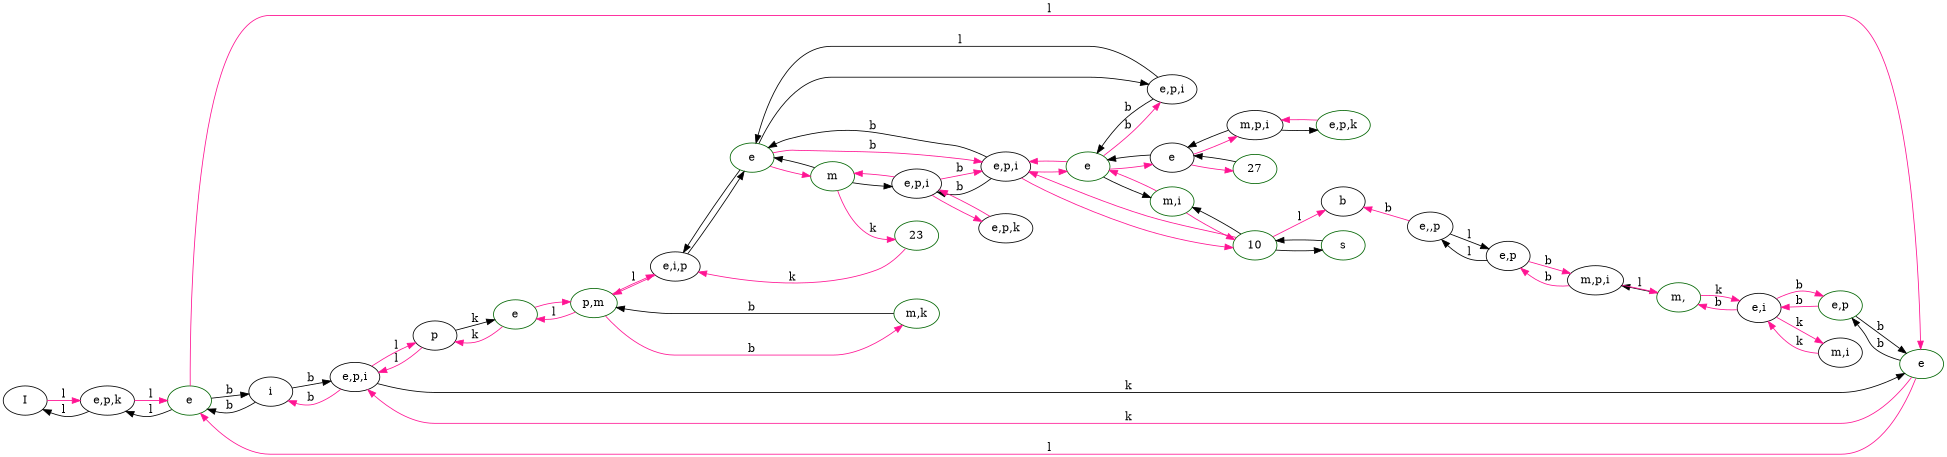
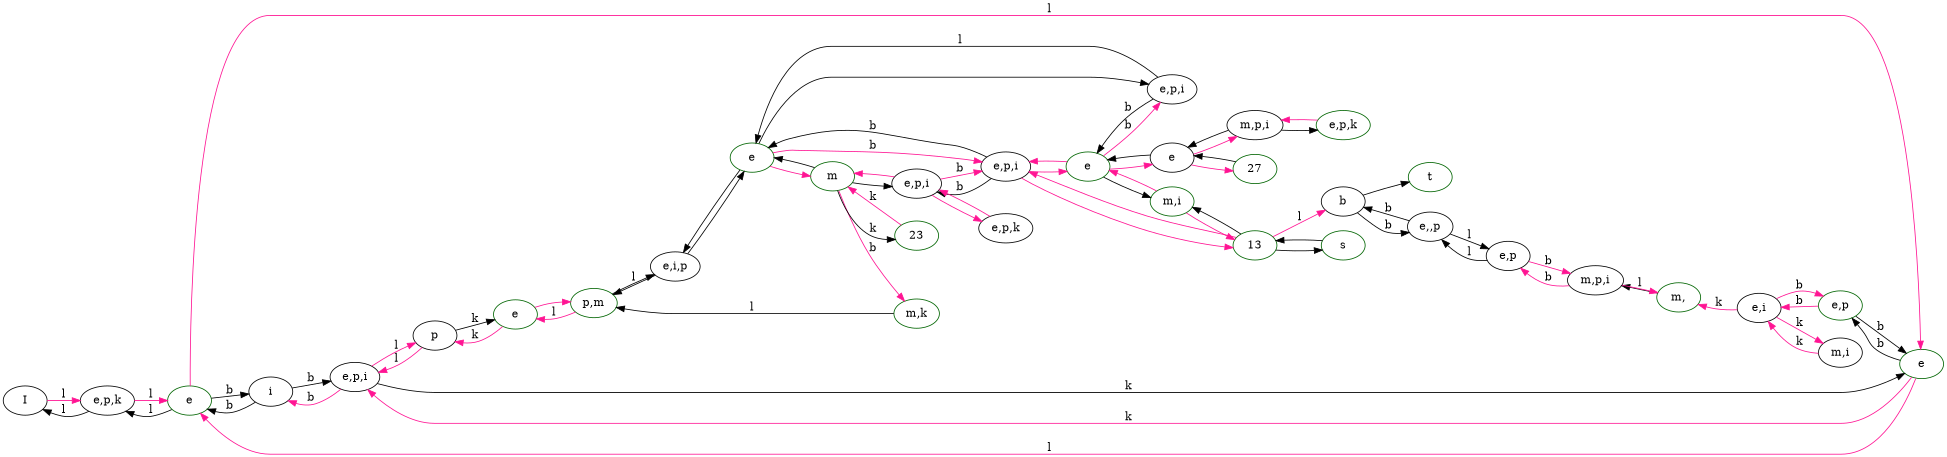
node "t": added
edge "e,,p" -> "b": color deeppink -> black
edge "m" -> "23": color deeppink -> black
edge "b" -> "e,,p": added, label "b"
node "10": label "10" -> "13"
edge "e,i,p" -> "p,m": color deeppink -> black
edge "23" -> "e,i,p": now "23" -> "m"
edge "p,m" -> "e,i,p": color deeppink -> black
edge "m," -> "e,i": removed, label "k"
edge "e,i" -> "m,": label "b" -> "k"
edge "m,k" -> "p,m": label "b" -> "l"
edge "p,m" -> "m,k": now "m" -> "m,k"
